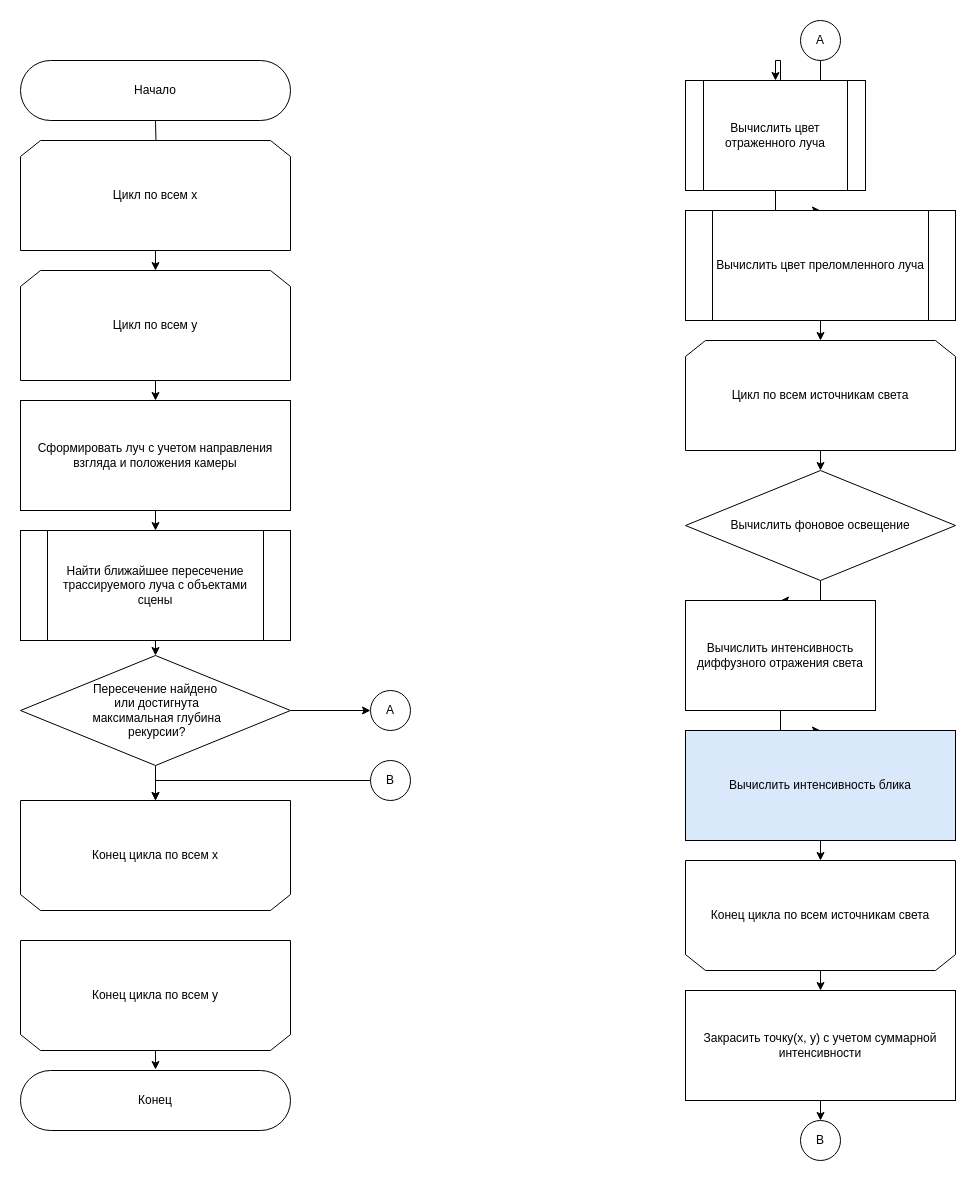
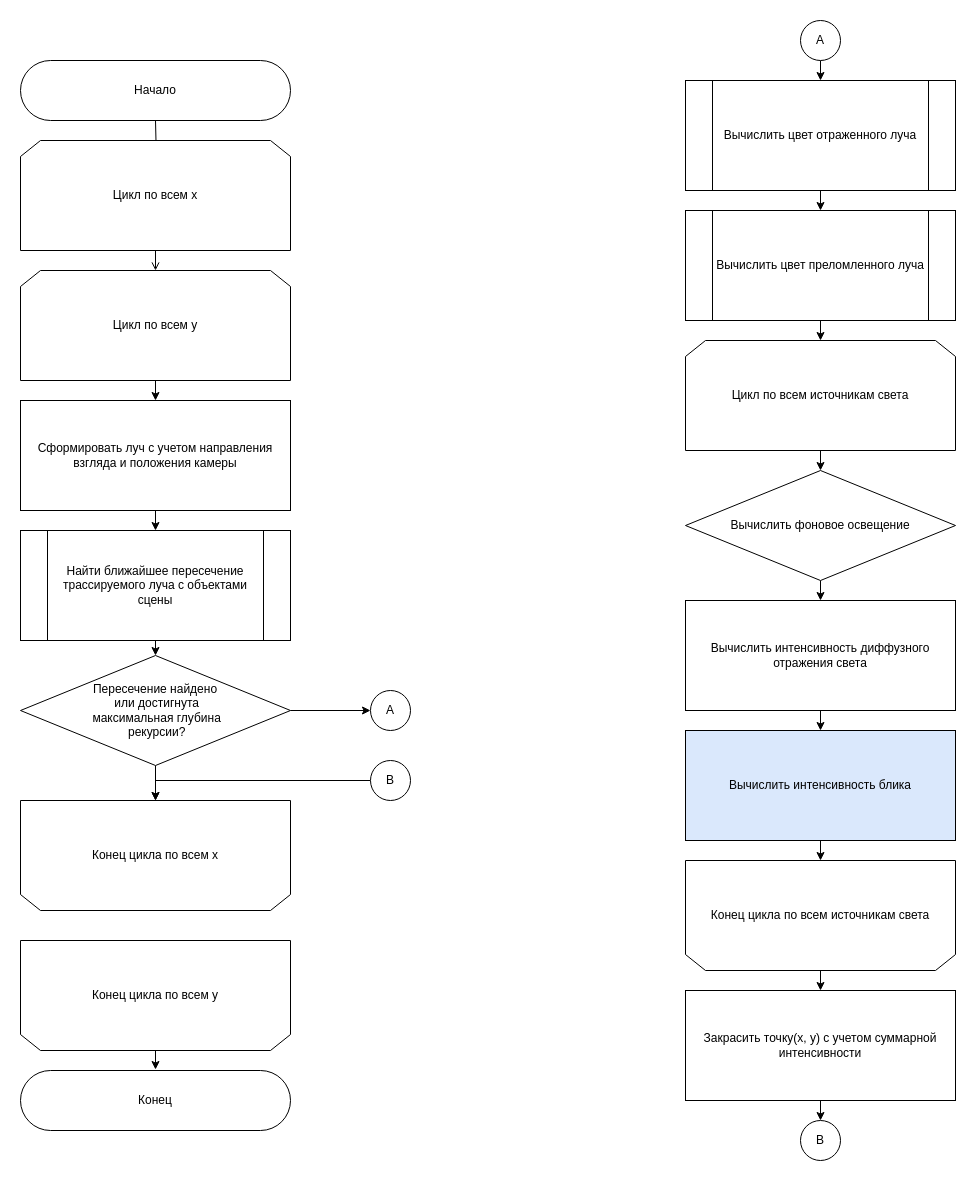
node "Вычислить цвет отраженного луча": size 180x110 -> 270x110
edge "Цикл по всем x" -> "Цикл по всем y": arrowhead classic -> open
node "Вычислить интенсивность диффузного отражения света": size 190x110 -> 270x110
